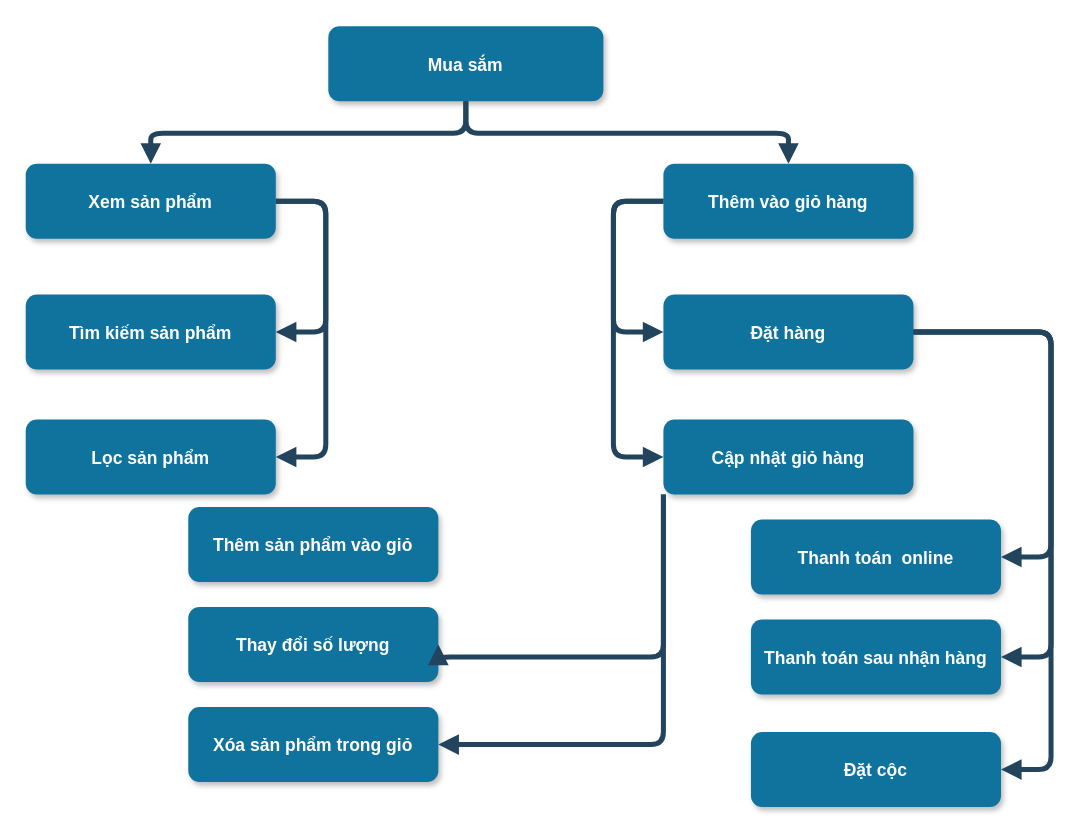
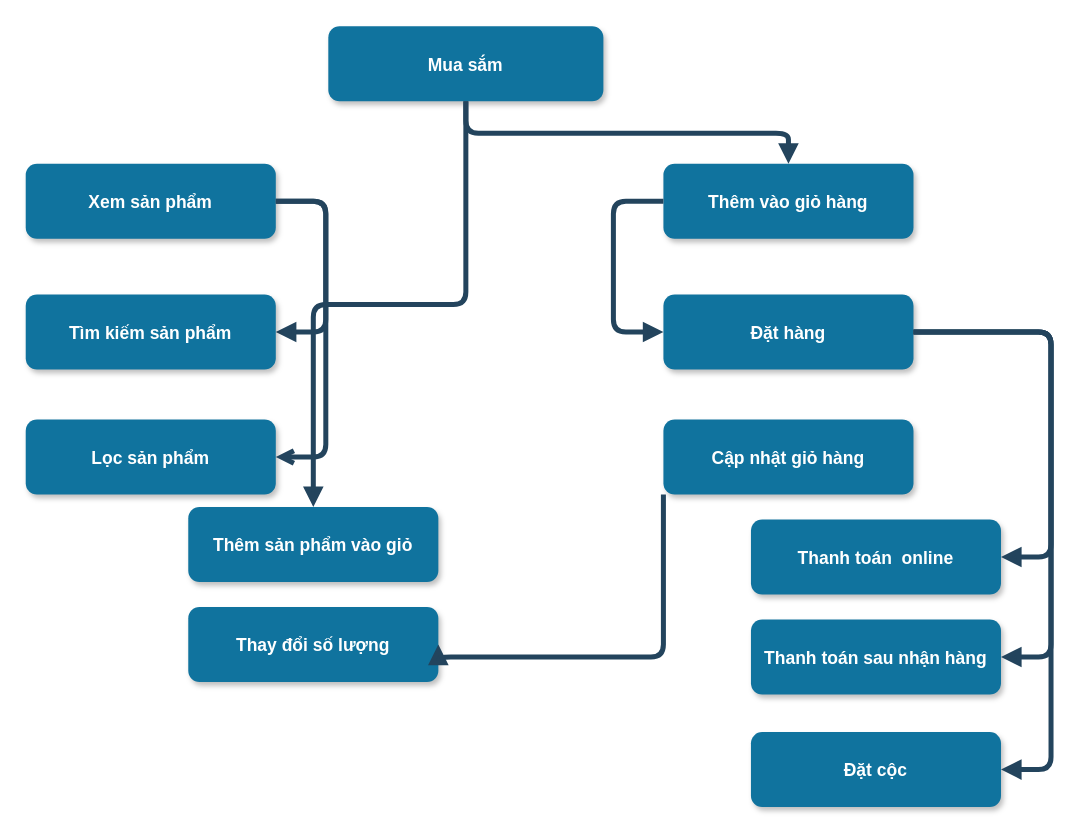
edge "Mua sắm" -> "Xem sản phẩm": now "Mua sắm" -> "Thêm sản phẩm vào giỏ"
edge "Thêm vào giỏ hàng" -> "Cập nhật giỏ hàng": removed
edge "Xem sản phẩm" -> "Lọc sản phẩm": arrowhead block -> open
node "Xóa sản phẩm trong giỏ": removed
edge "Cập nhật giỏ hàng" -> "Xóa sản phẩm trong giỏ": removed
